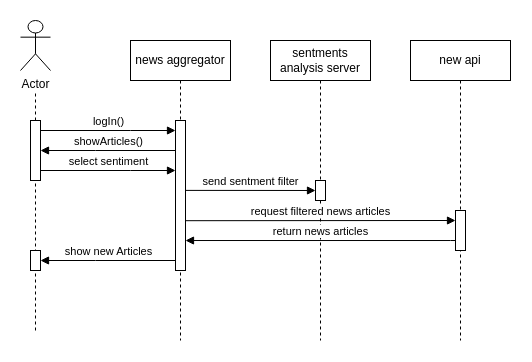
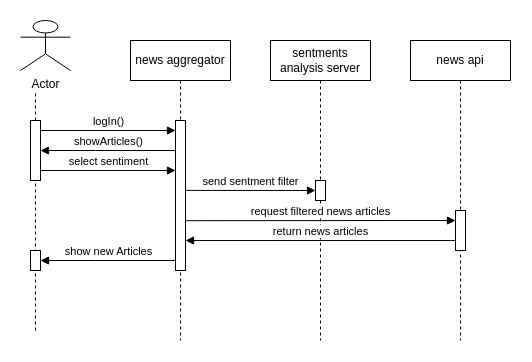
node "Actor": size 30x50 -> 50x50
node "new api": label "new api" -> "news api"
